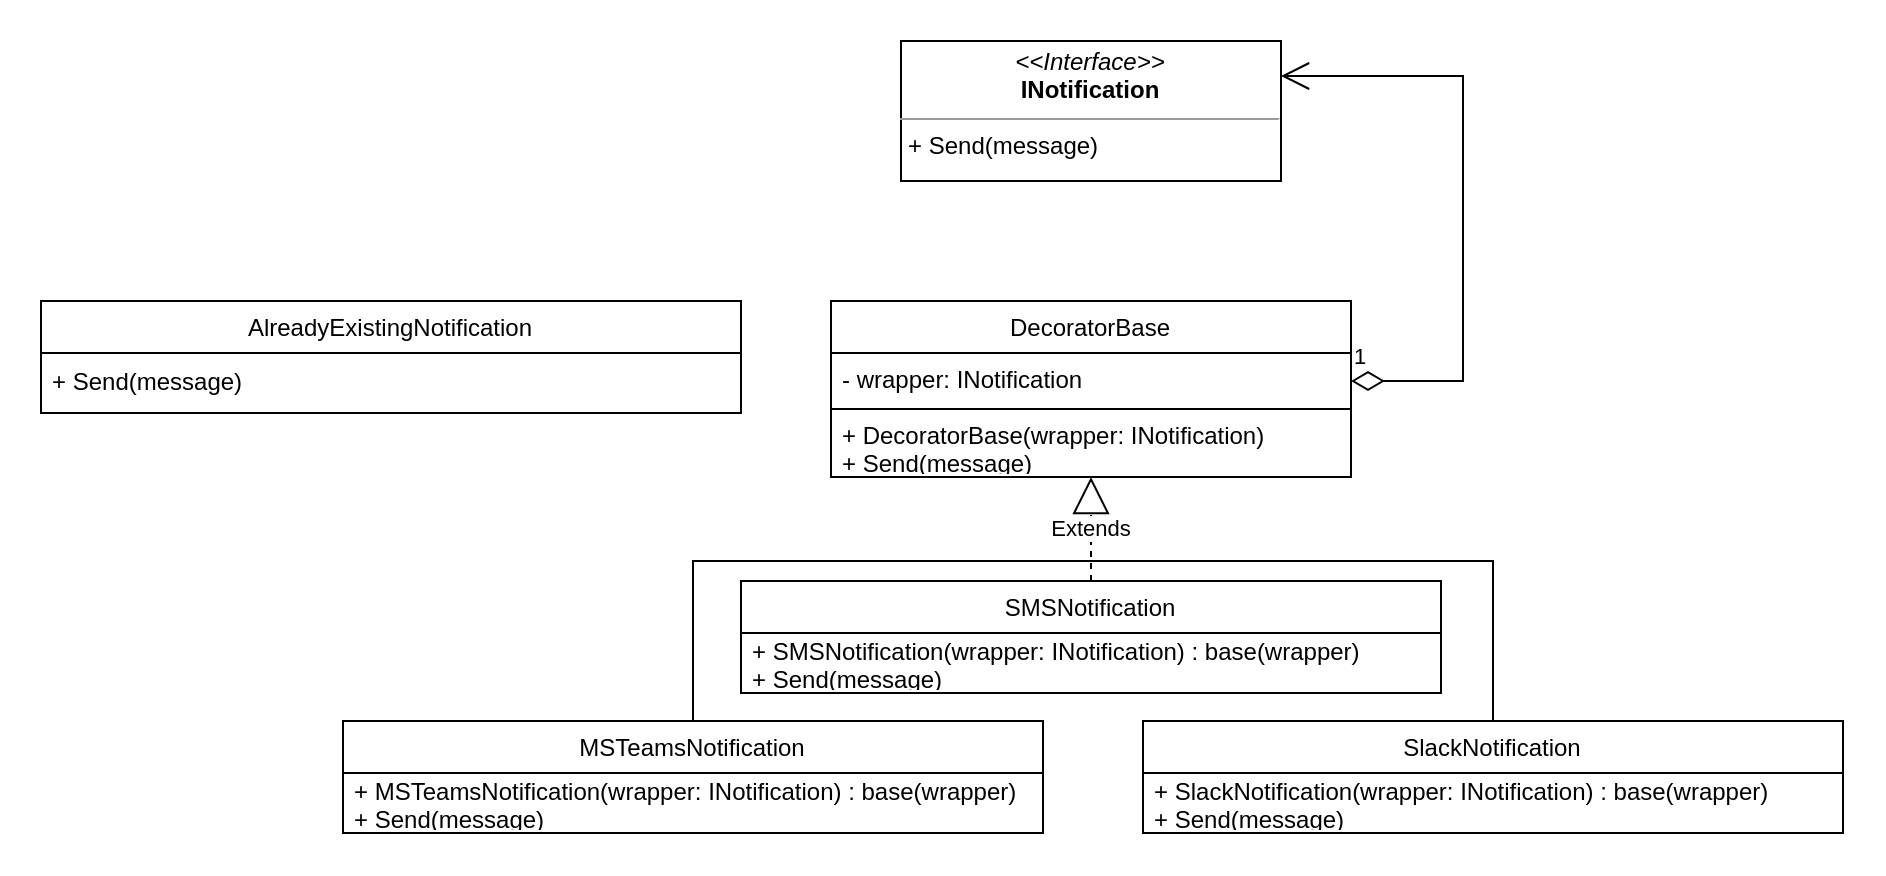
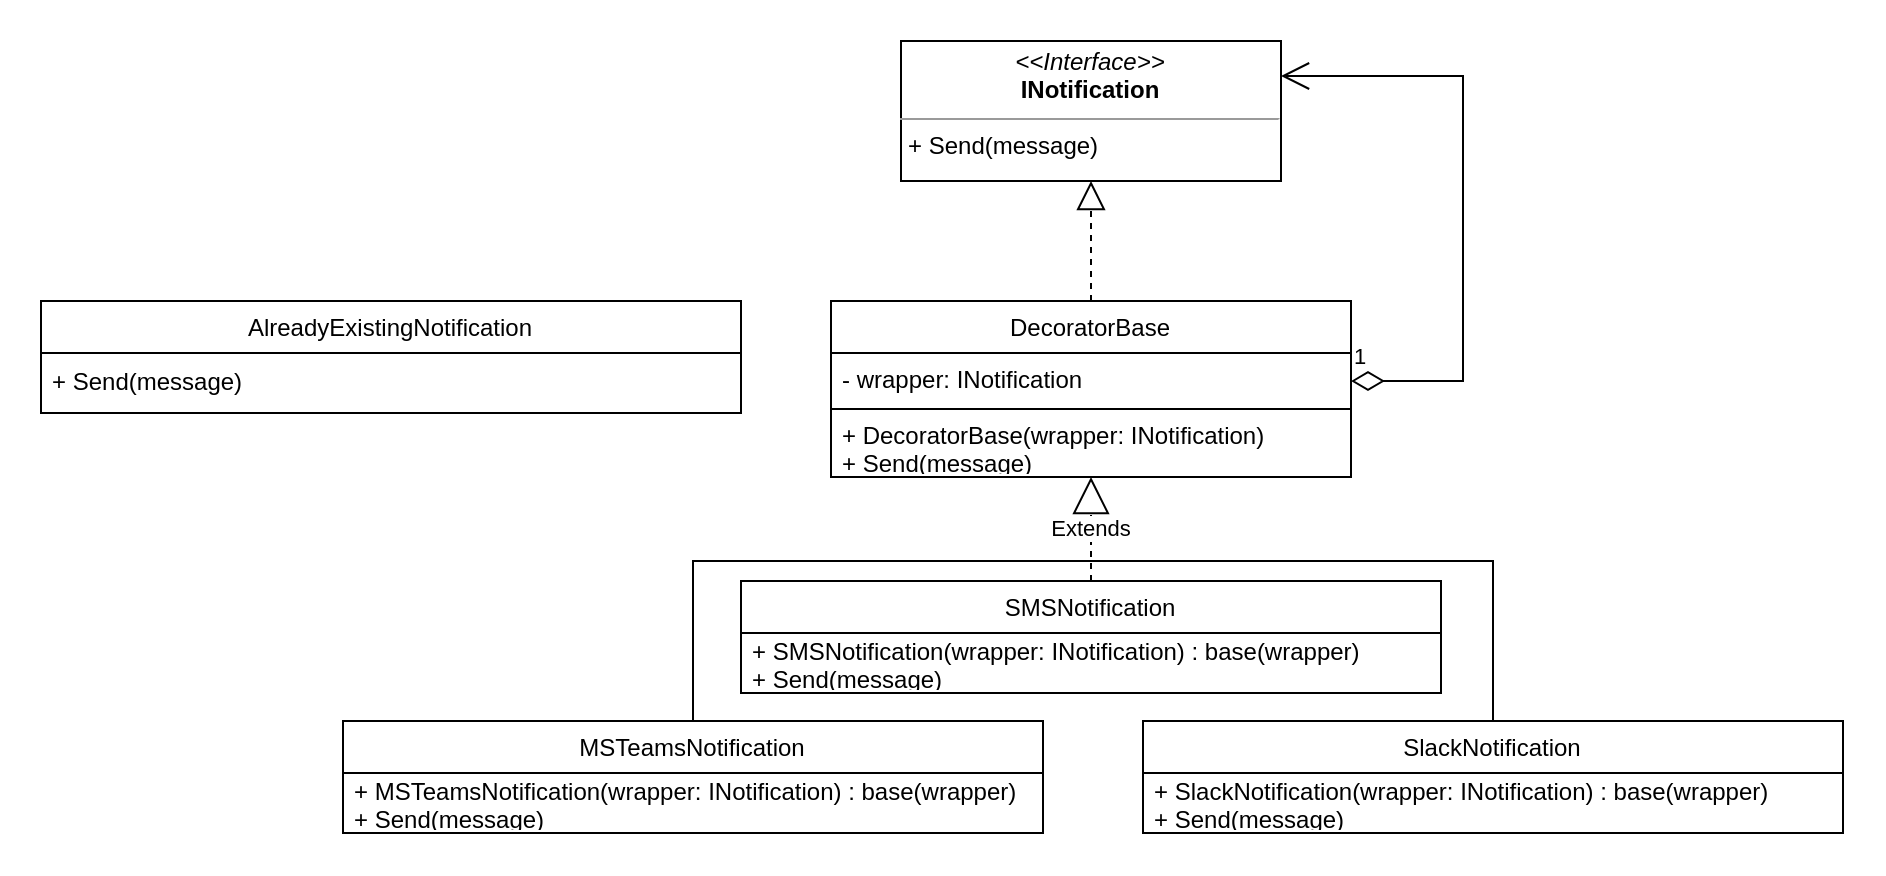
edge "DecoratorBase" -> "<<Interface>> INotification + Send(message)": added
